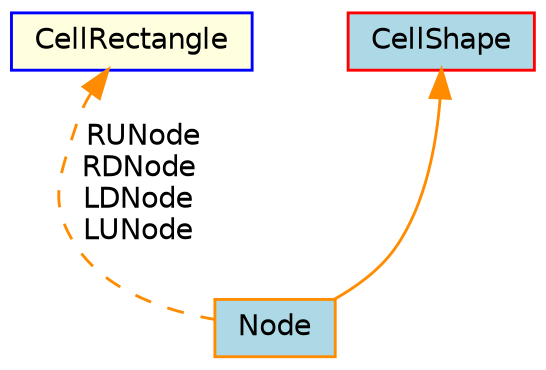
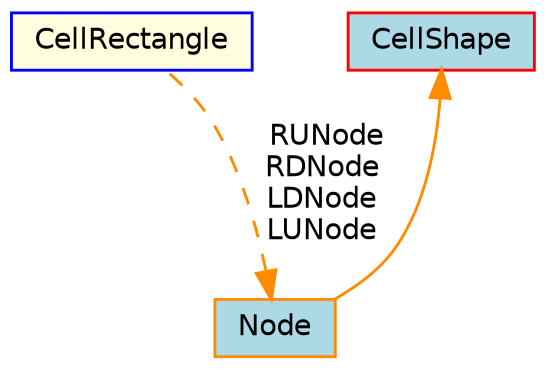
edge "Node" -> "CellRectangle": reversed
